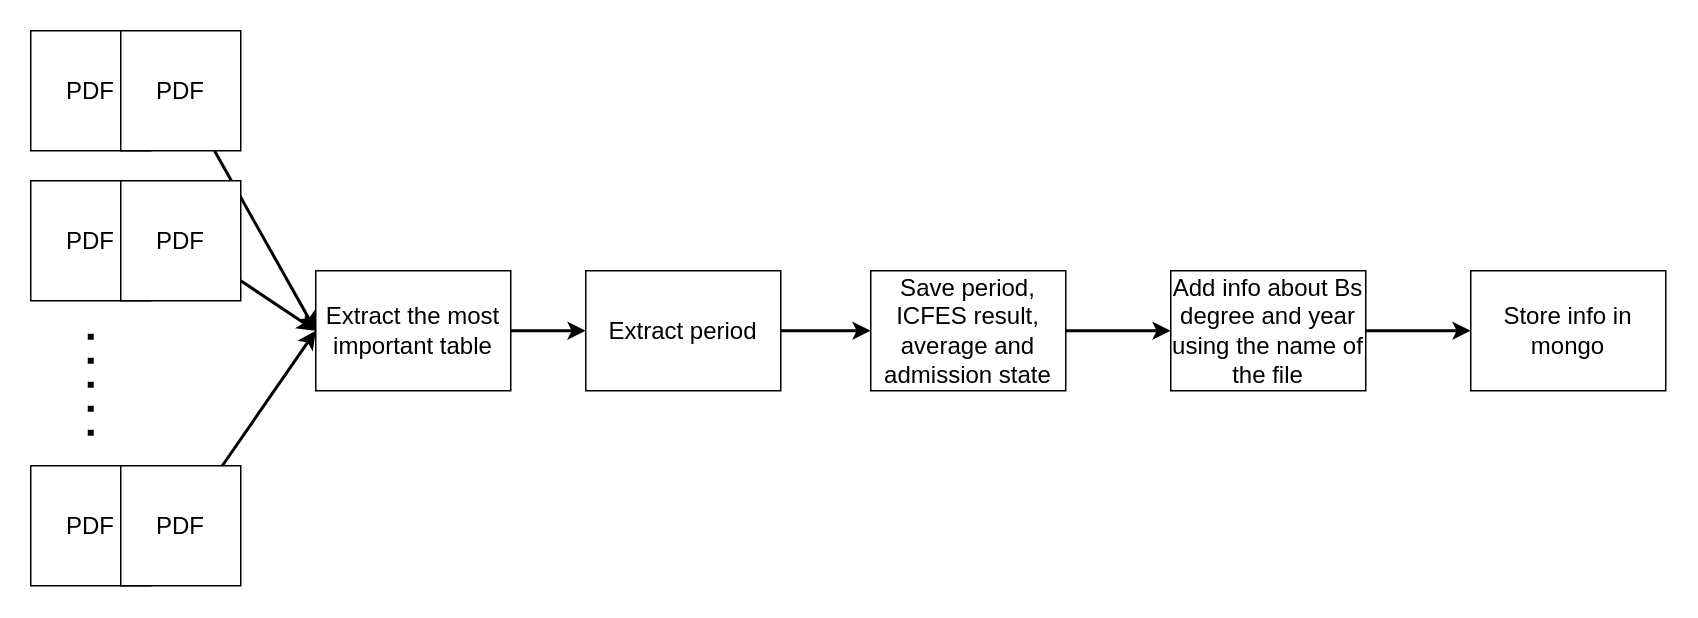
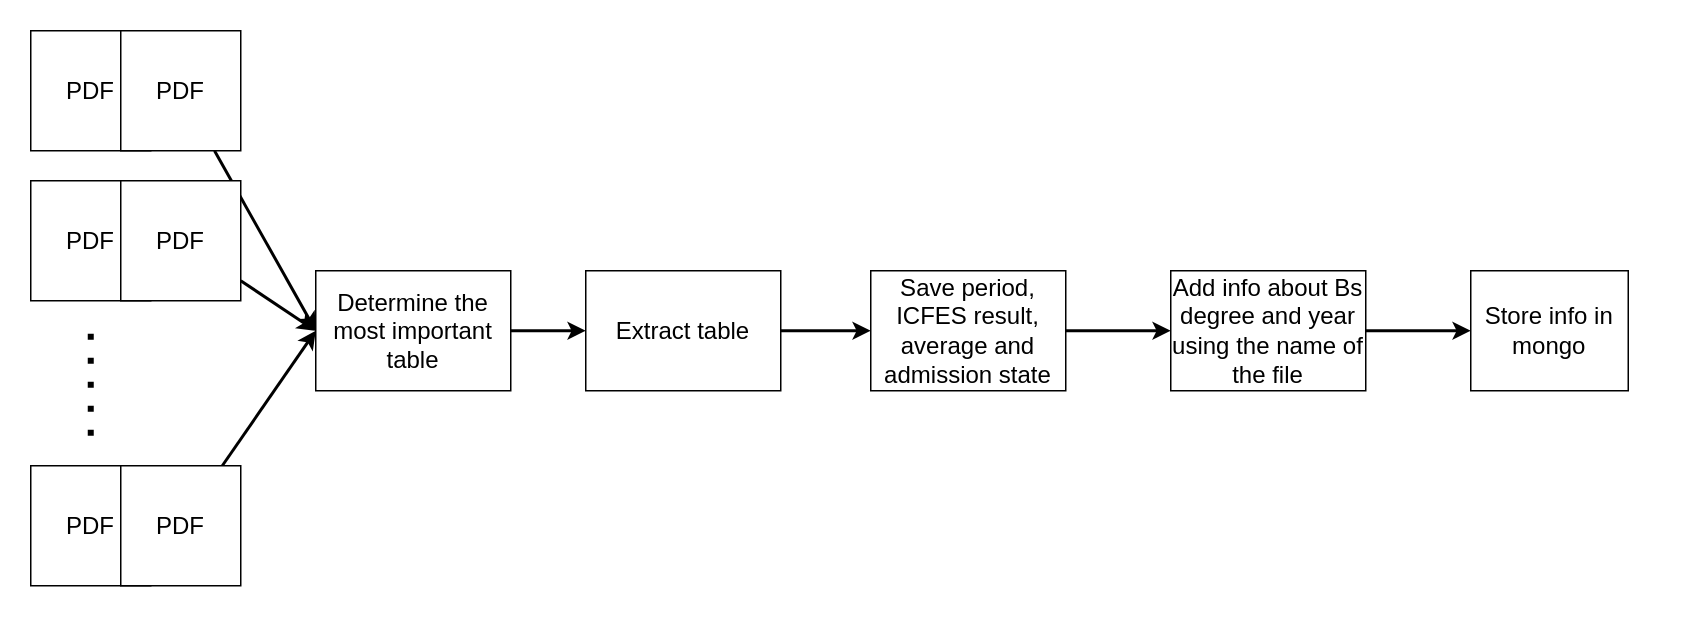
node "Extract the most important table": label "Extract the most important table" -> "Determine the most important table"
node "Extract period": label "Extract period" -> "Extract table"
node "Store info in mongo": size 195x120 -> 158x120
